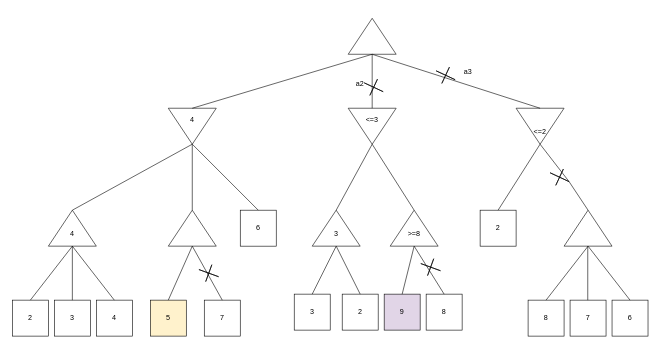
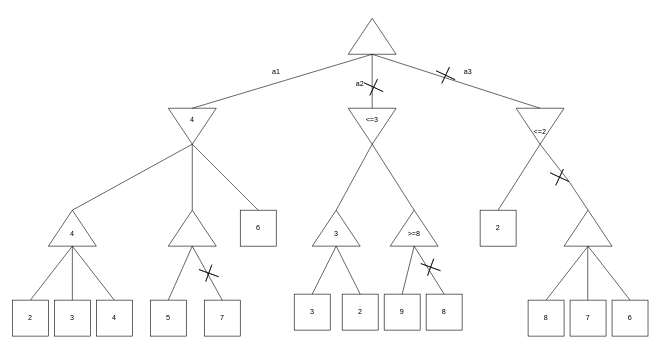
node "a1": added
node "9": fillcolor #e1d5e7 -> #ffffff
node "5": fillcolor #fff2cc -> #ffffff
